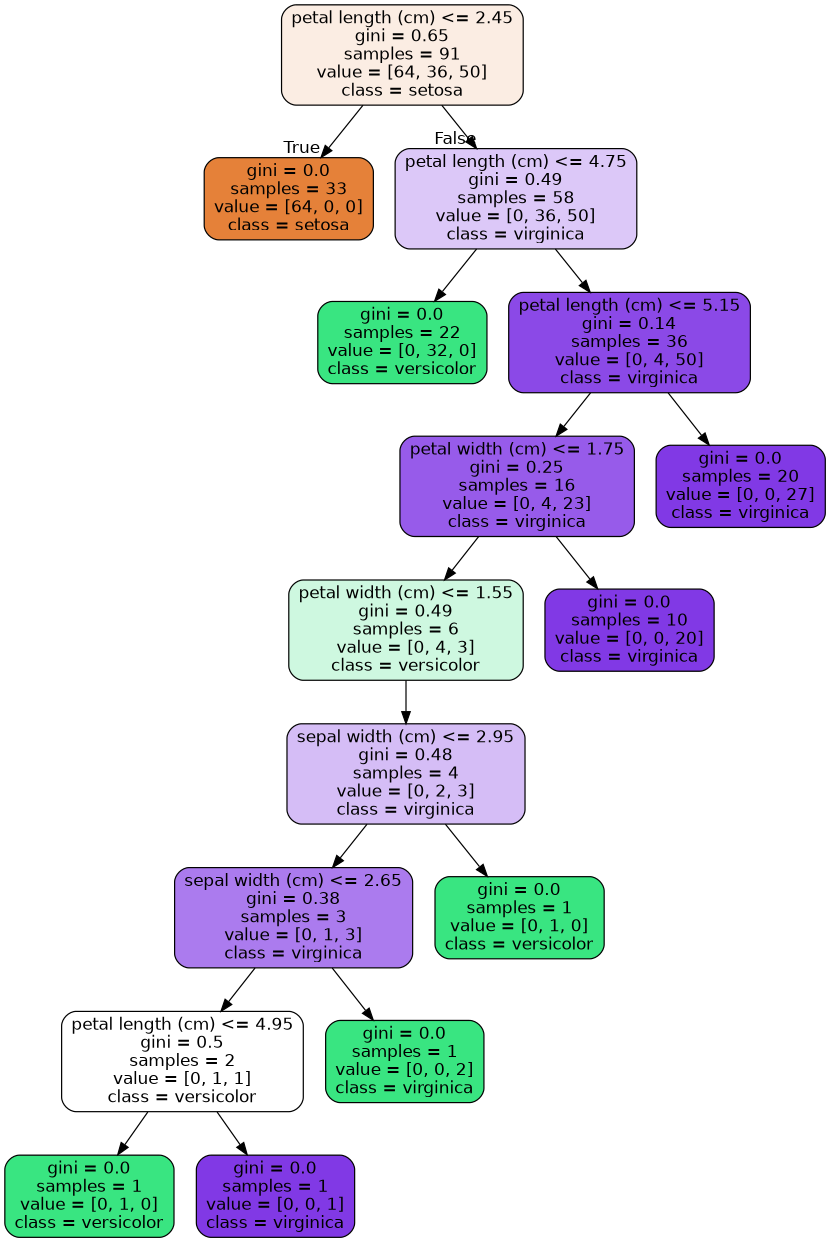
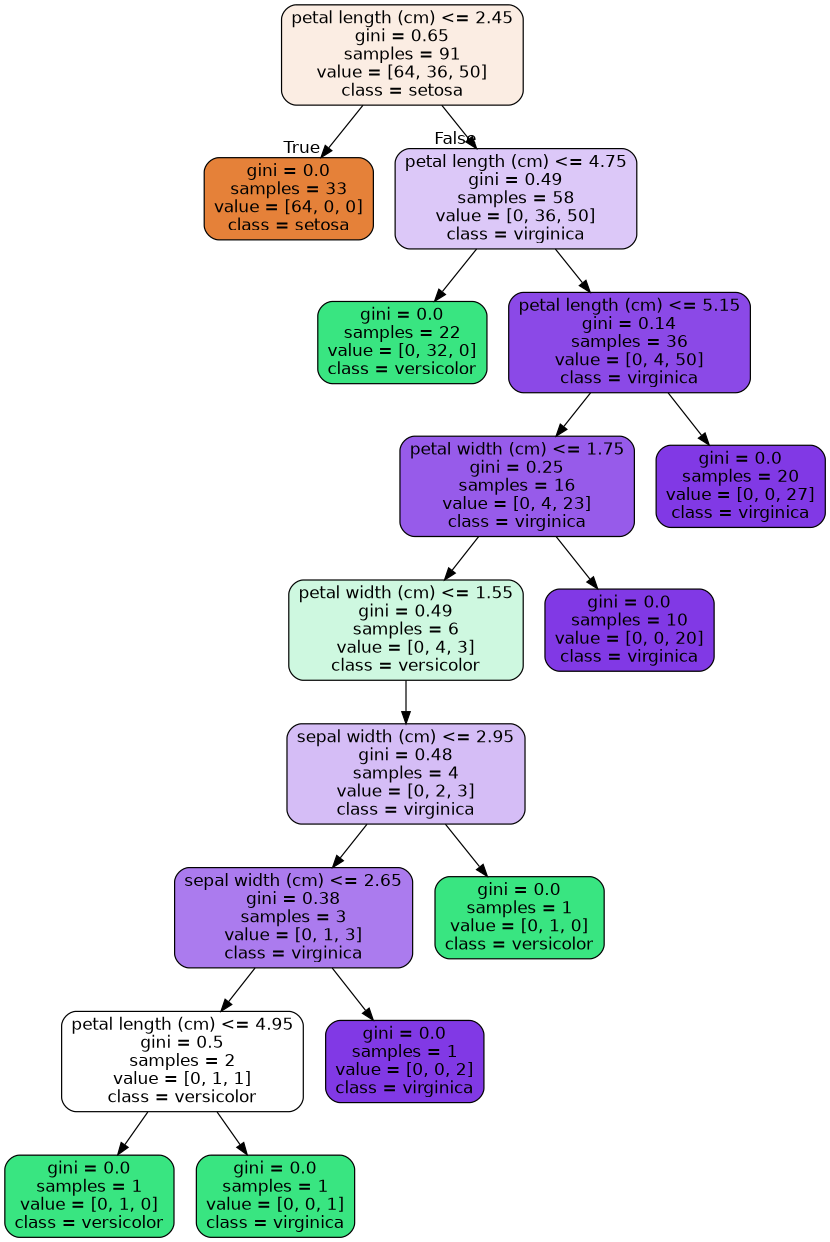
node "gini = 0.0 samples = 1 value = [0, 0, 2] class = virginica": fillcolor #39e581 -> #8139e5
node "gini = 0.0 samples = 1 value = [0, 0, 1] class = virginica": fillcolor #8139e5 -> #39e581
